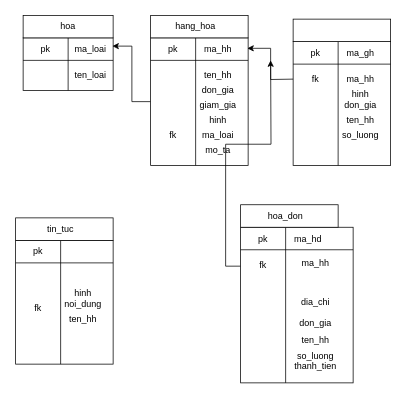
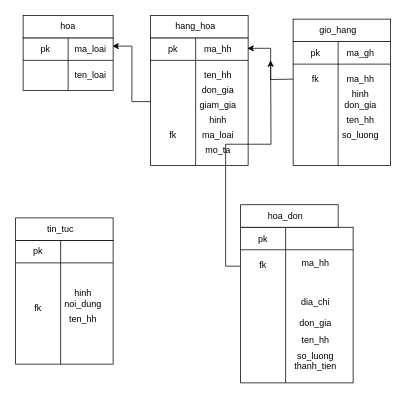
node "gio_hang": added
node "ma_hd": removed
